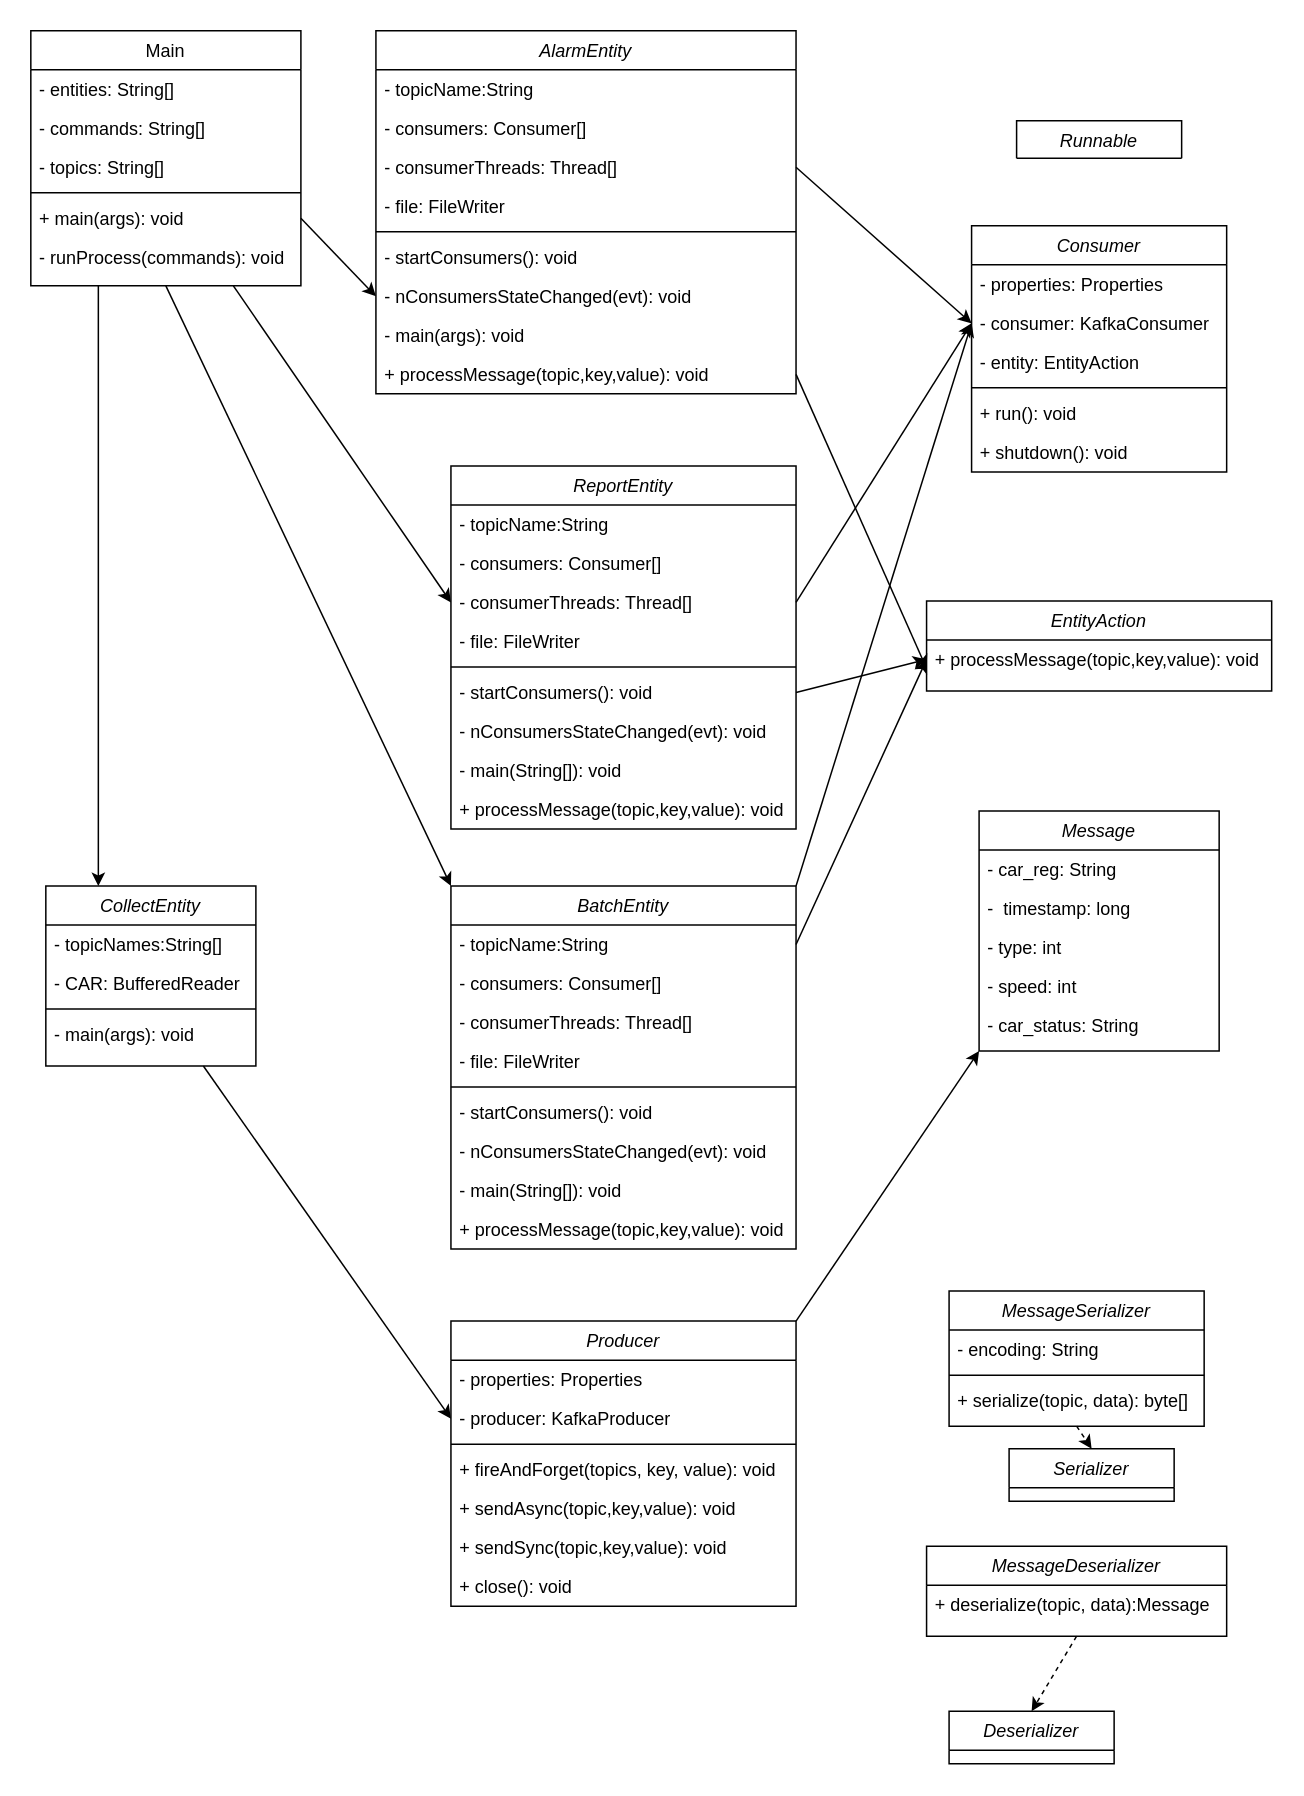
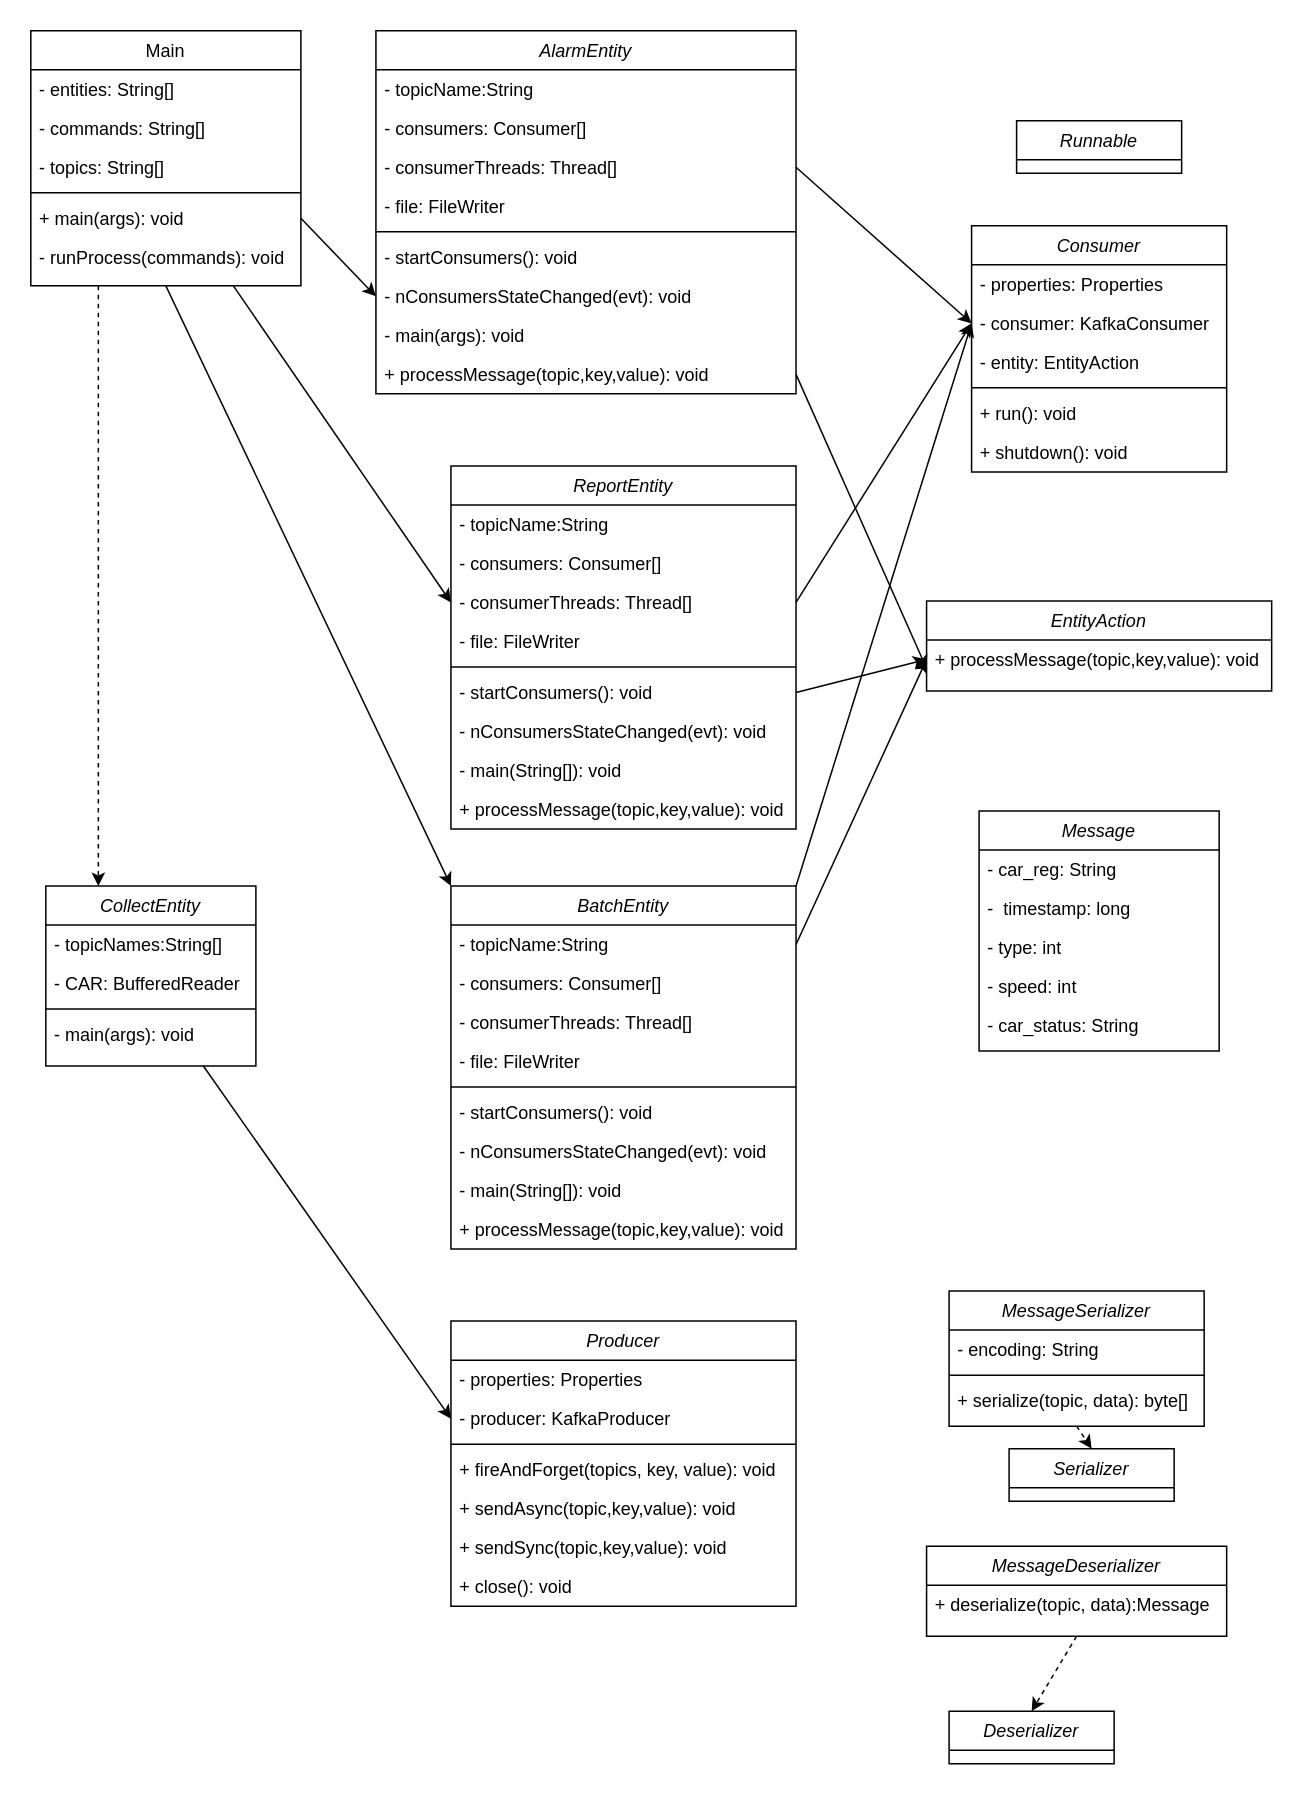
node "Runnable": size 165x38 -> 165x53
edge "Main" -> "CollectEntity": style solid -> dashed
edge "Producer" -> "Message": removed
